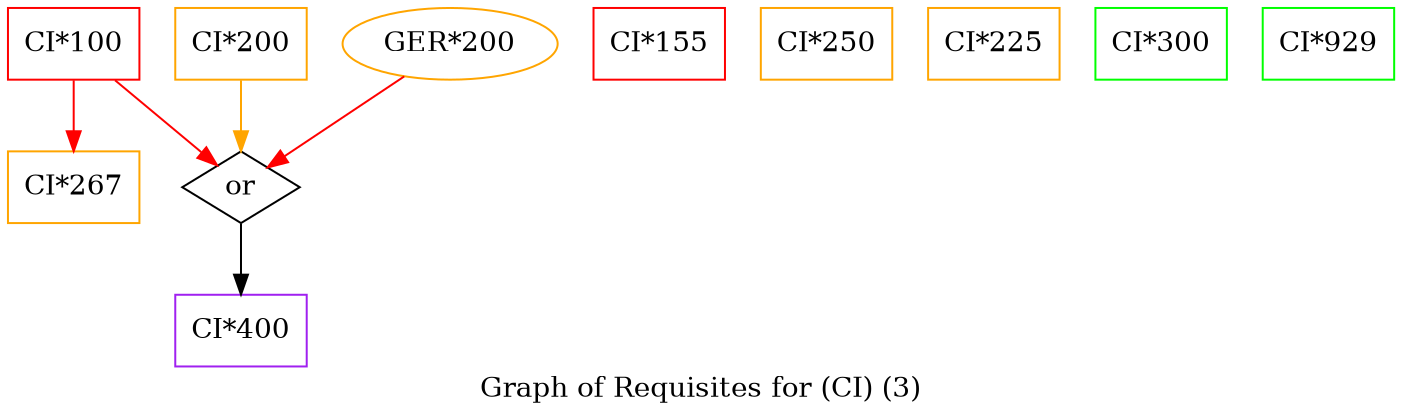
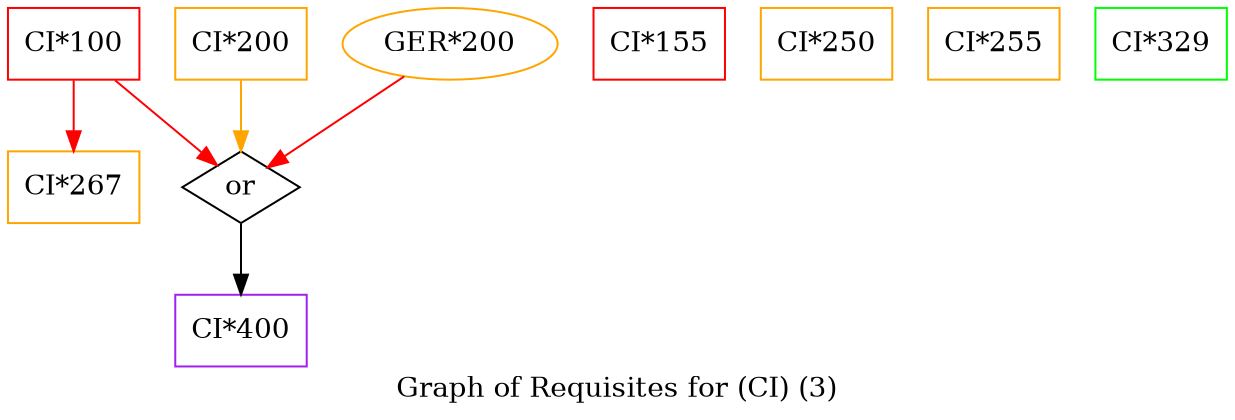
node "CI*225": label "CI*225" -> "CI*255"
node "CI*300": removed
node "CI*929": label "CI*929" -> "CI*329"
